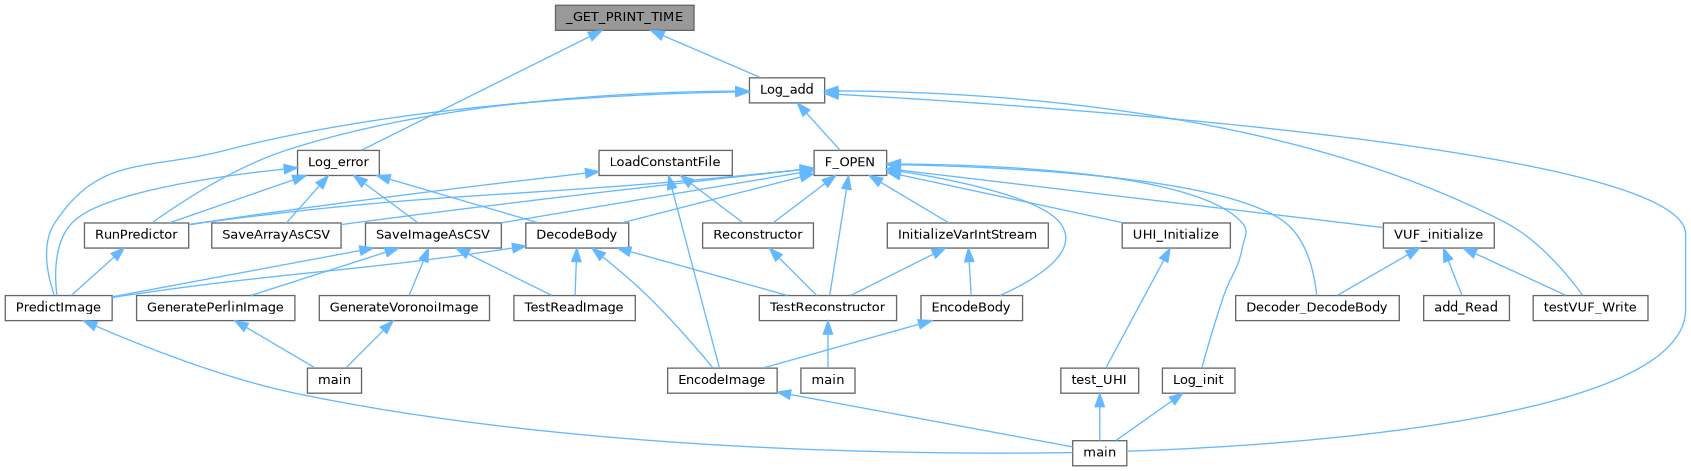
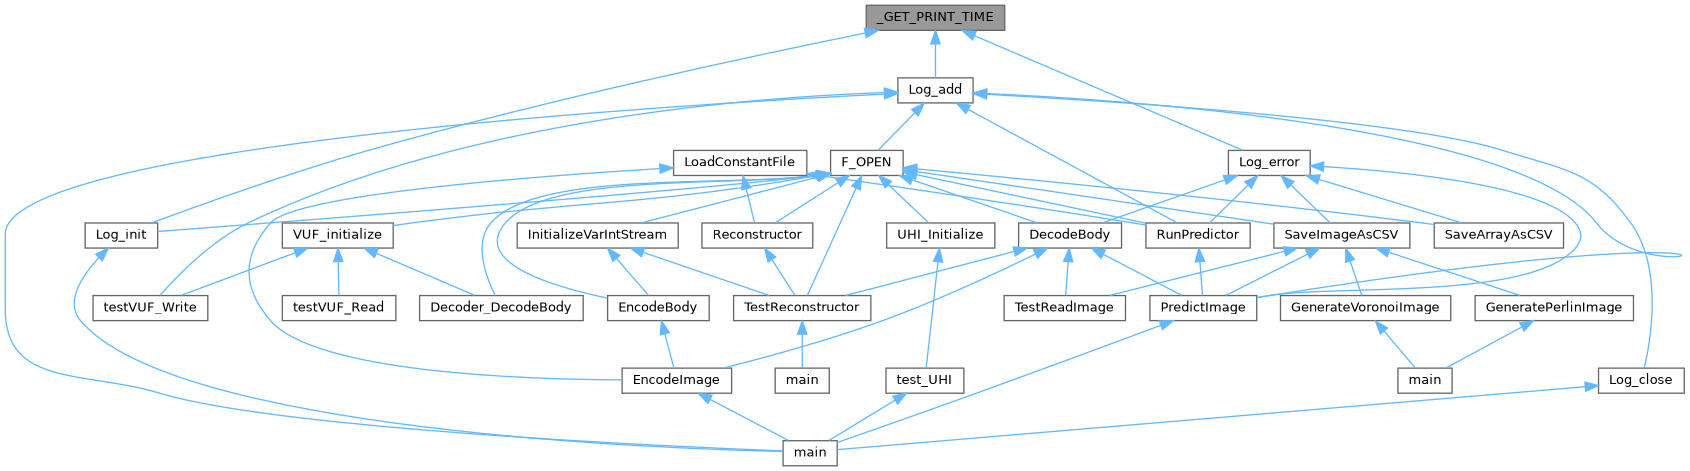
edge "Log_init" -> "_GET_PRINT_TIME": added
node "add_Read": label "add_Read" -> "testVUF_Read"
node "Log_close": added
